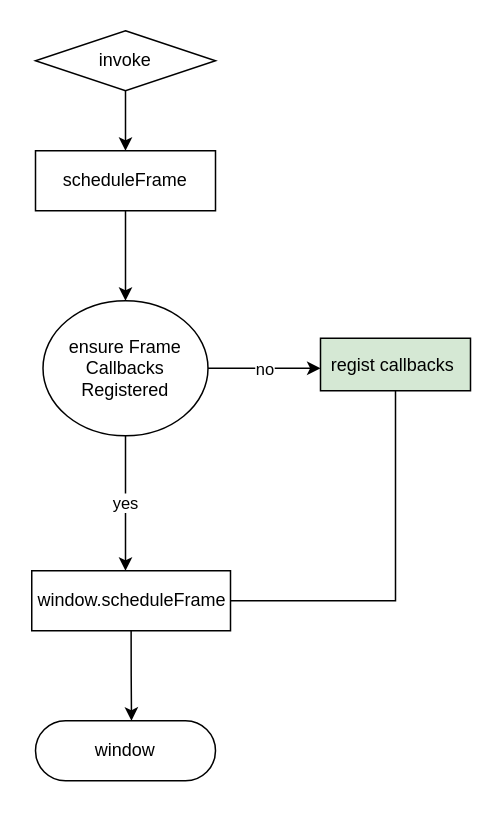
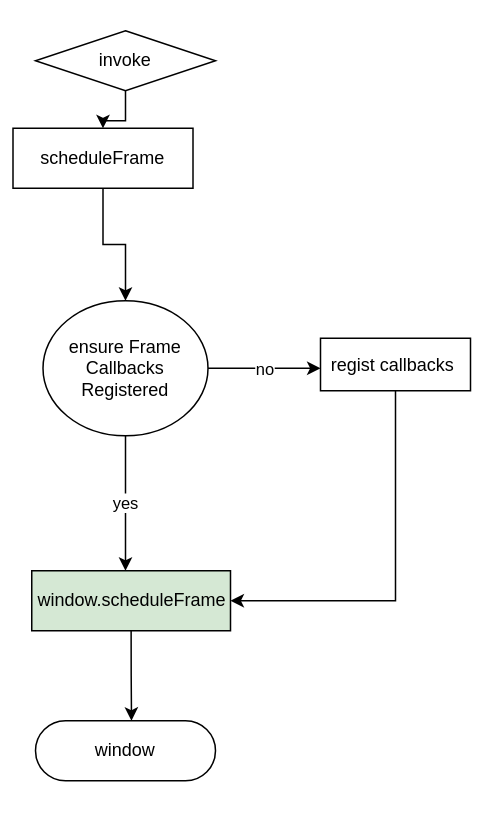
node "scheduleFrame": moved (125, 181) -> (103, 158)
node "regist callbacks": fillcolor #d5e8d4 -> #ffffff
node "window.scheduleFrame": fillcolor #ffffff -> #d5e8d4
edge "regist callbacks" -- "window.scheduleFrame": arrowhead none -> classic
